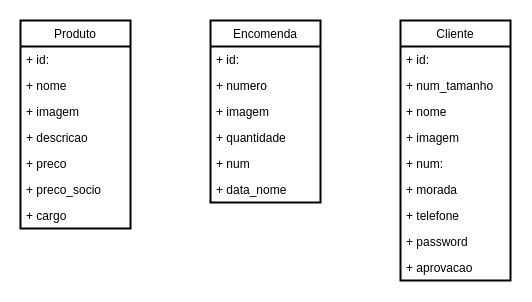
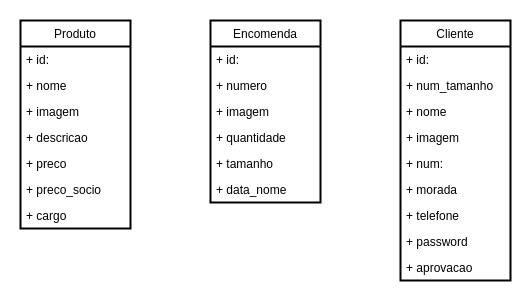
node "+ num": label "+ num" -> "+ tamanho"
